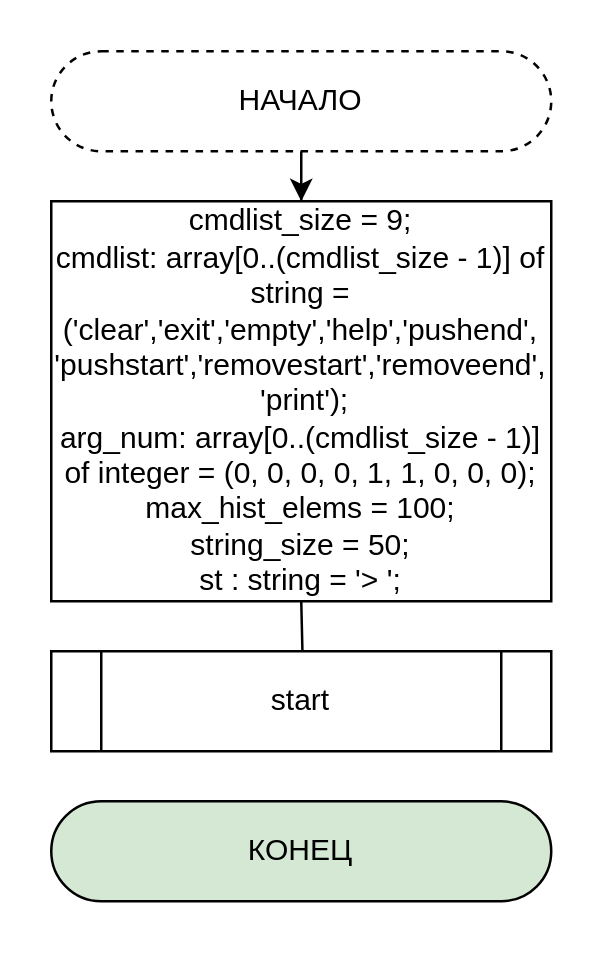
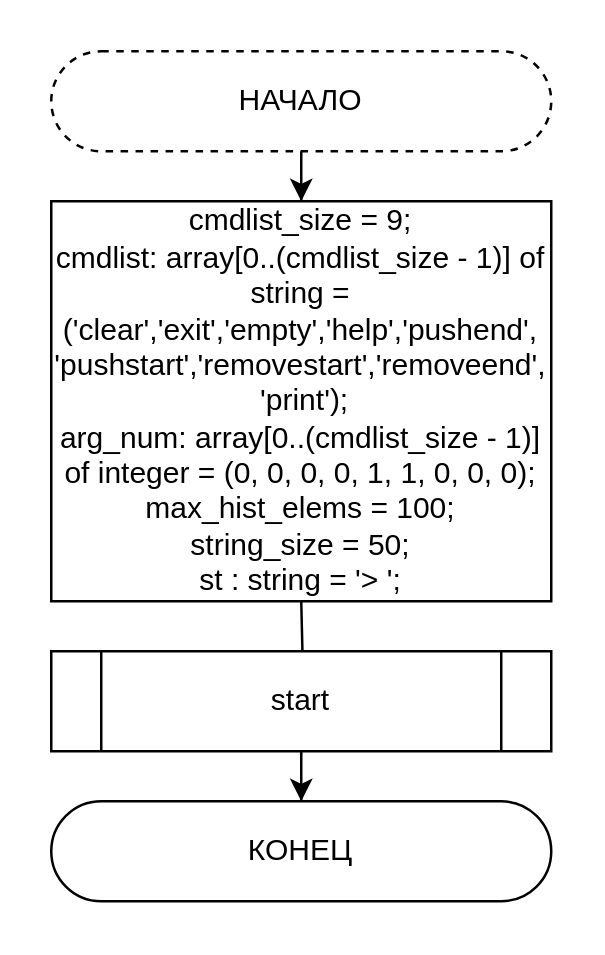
edge "start" -> "КОНЕЦ": added
node "КОНЕЦ": fillcolor #d5e8d4 -> #ffffff
